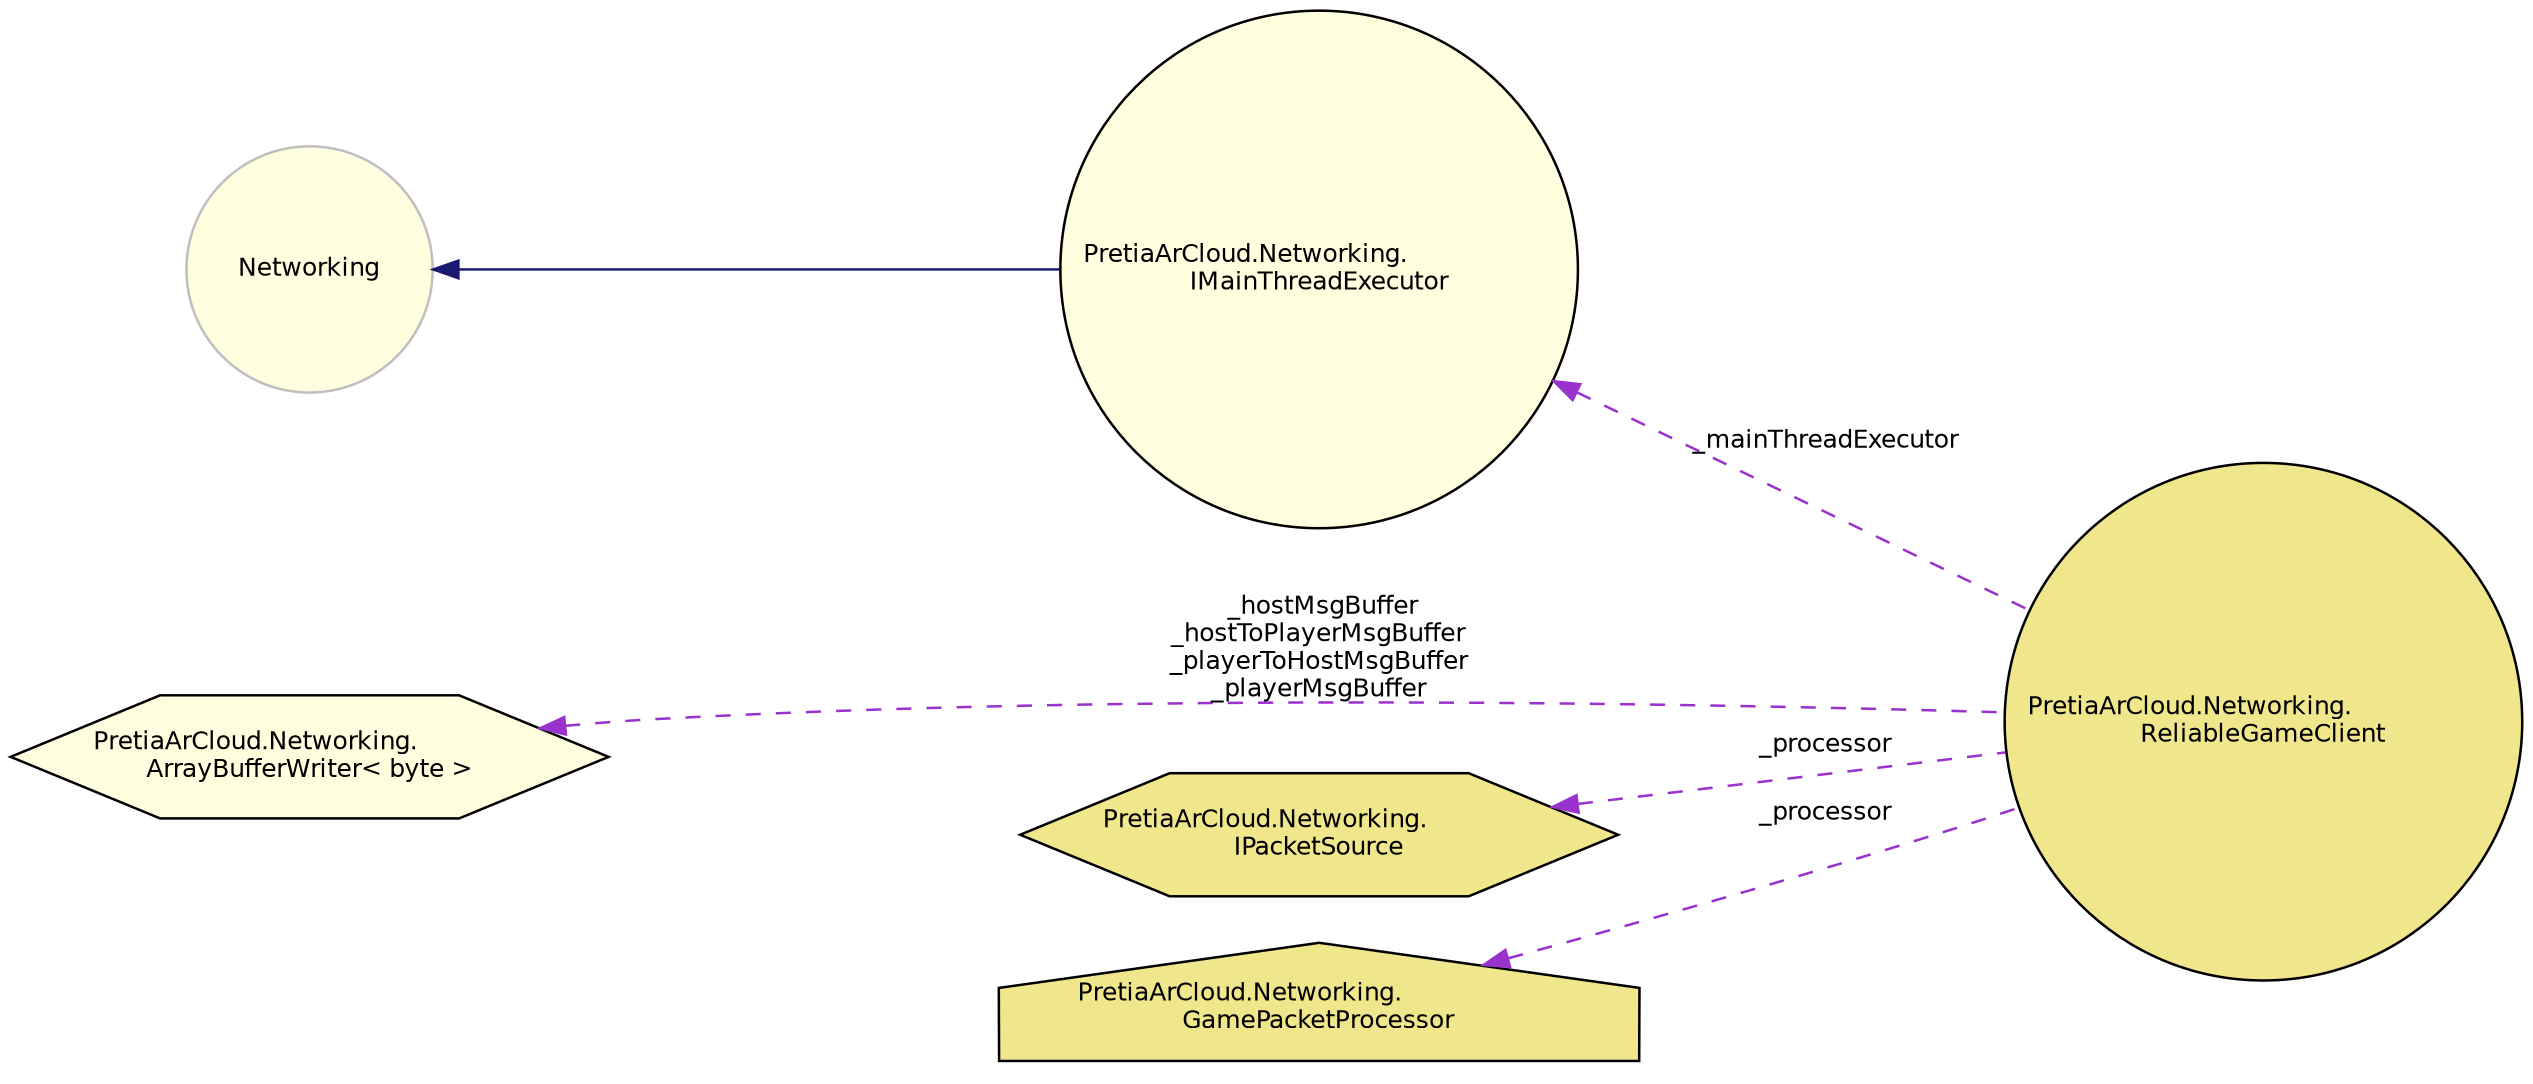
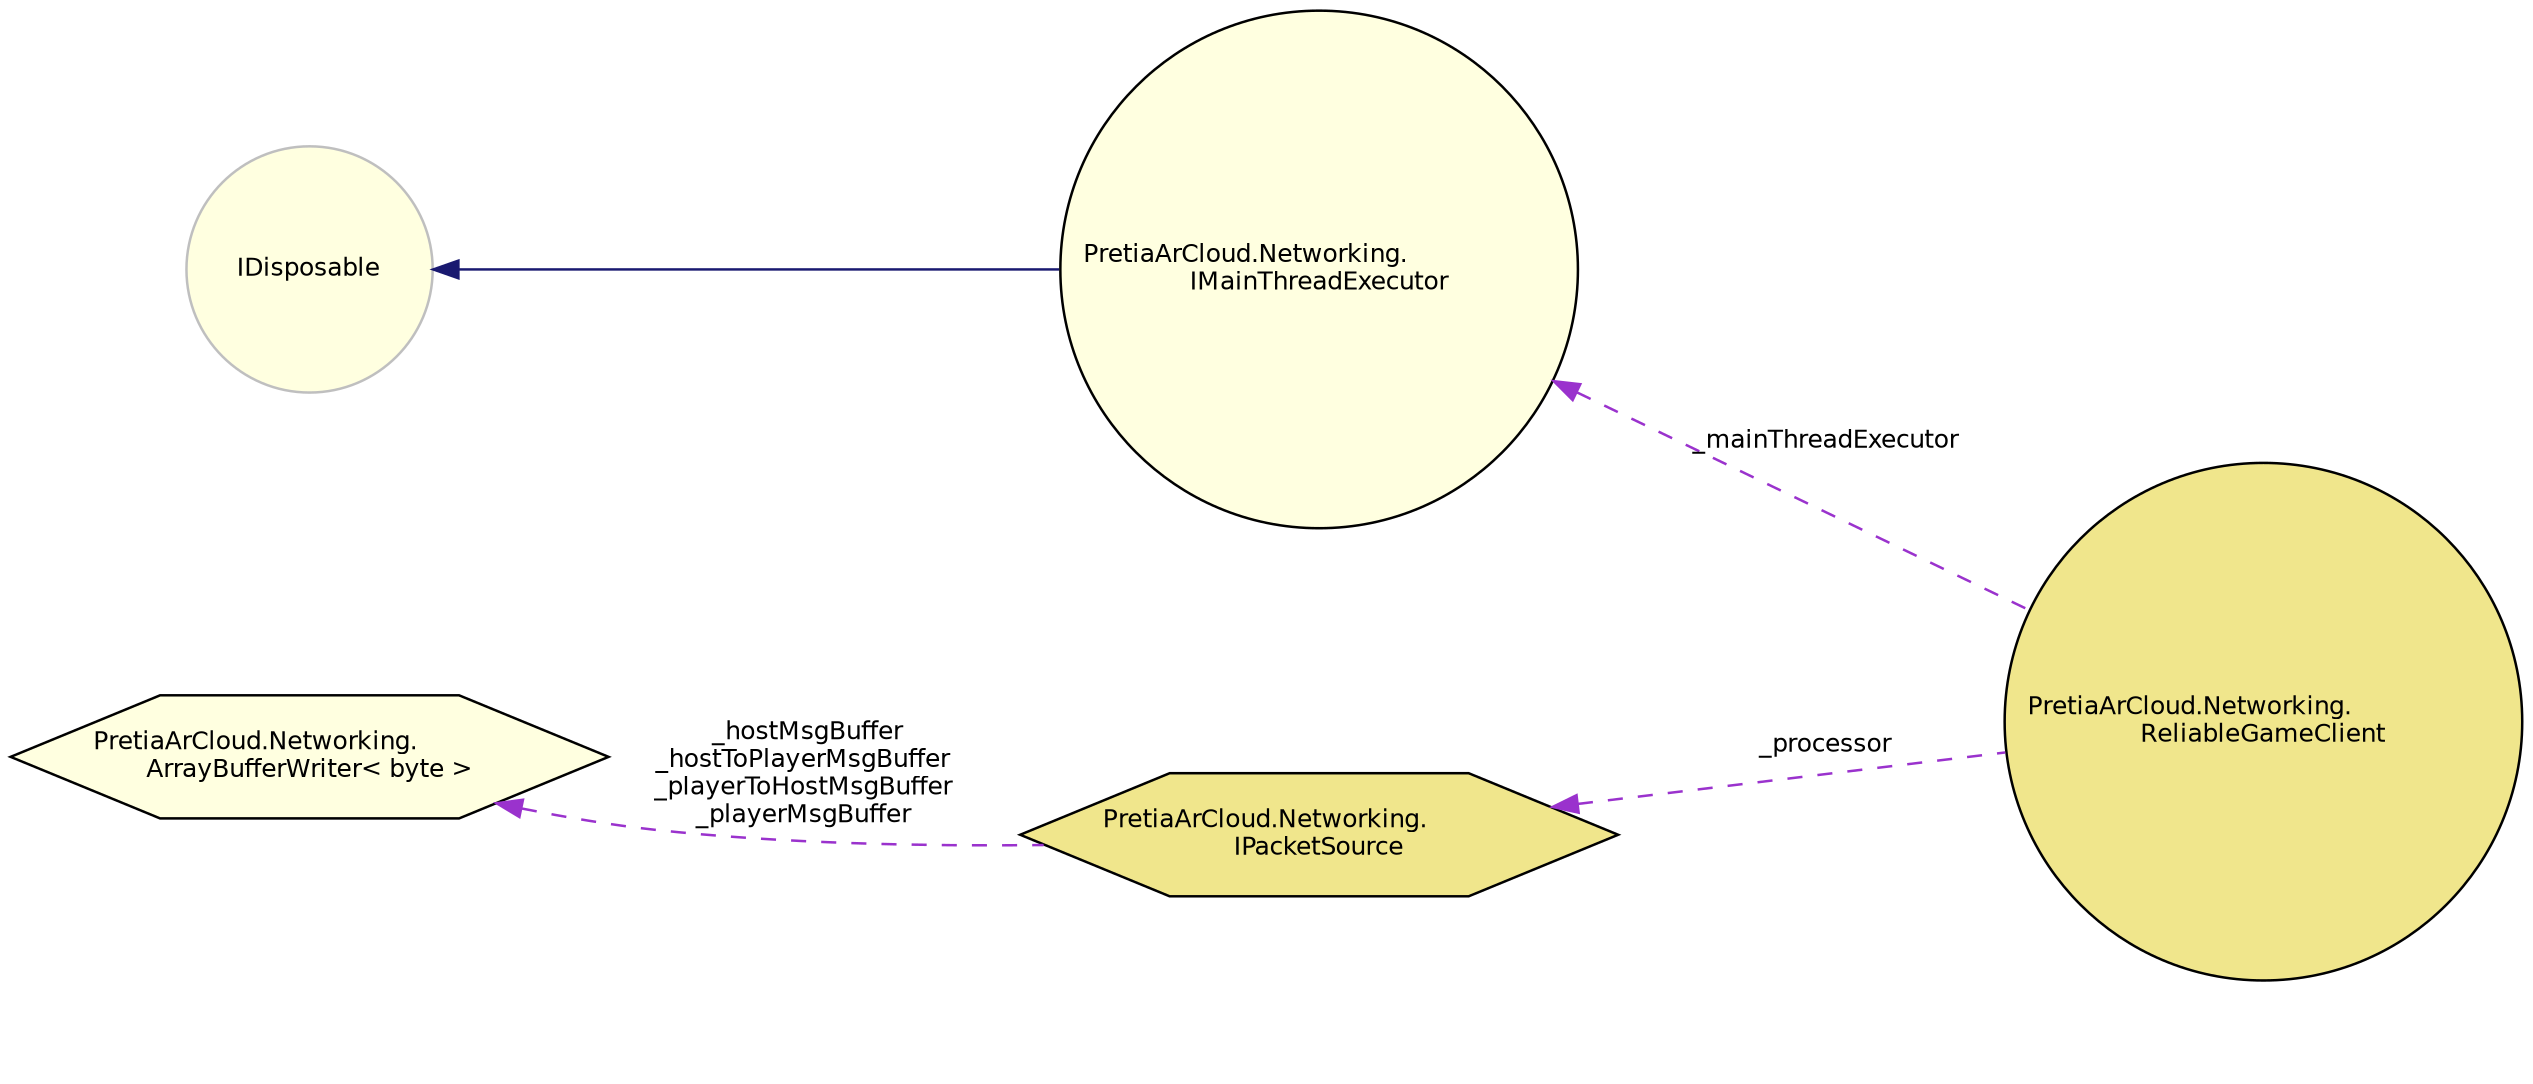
node "Networking": label "Networking" -> "IDisposable"
edge "PretiaArCloud.Networking. ReliableGameClient" -> "PretiaArCloud.Networking. ArrayBufferWriter< byte >": now "PretiaArCloud.Networking. IPacketSource" -> "PretiaArCloud.Networking. ArrayBufferWriter< byte >"
node "PretiaArCloud.Networking. GamePacketProcessor": removed
